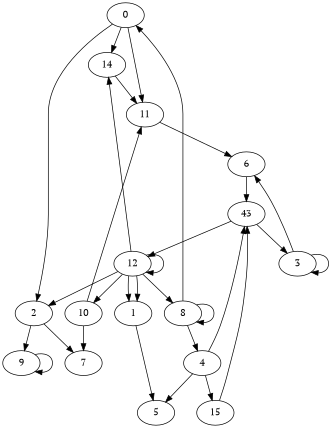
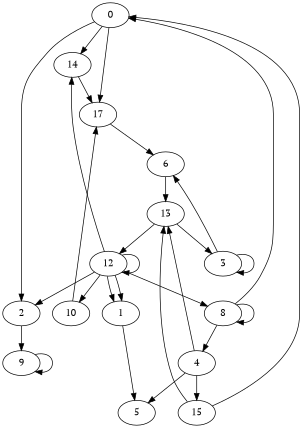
node "11": label "11" -> "17"
edge "15" -> "0": added
node "43": label "43" -> "13"
node "7": removed
